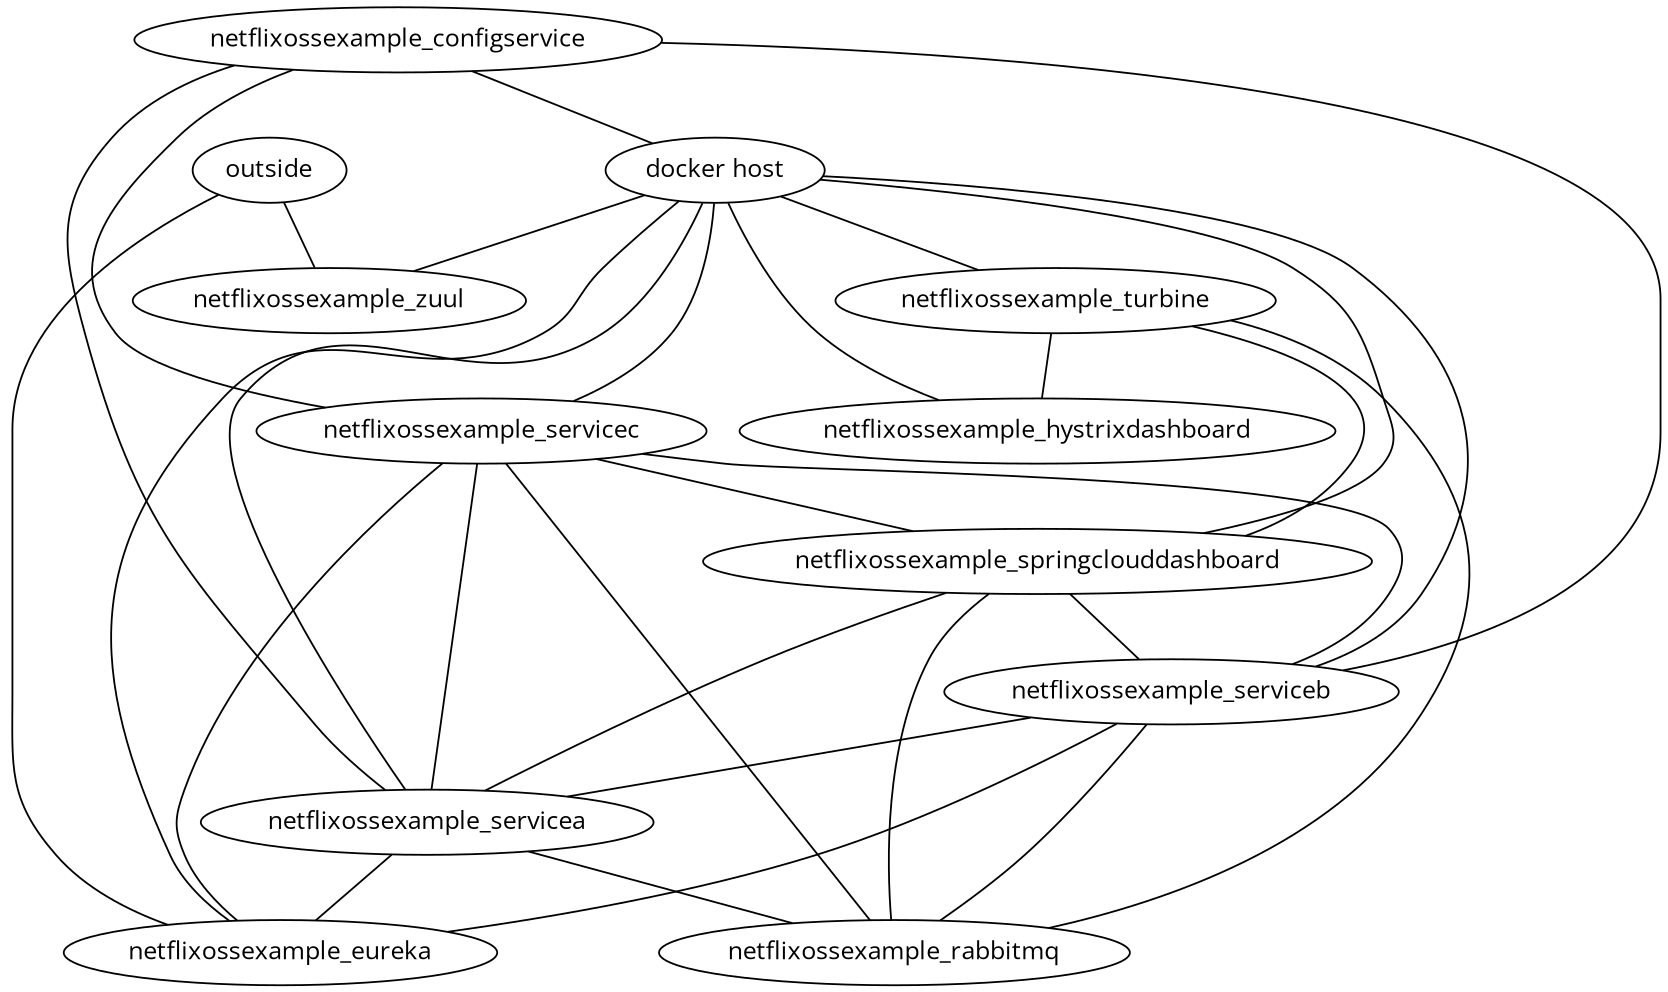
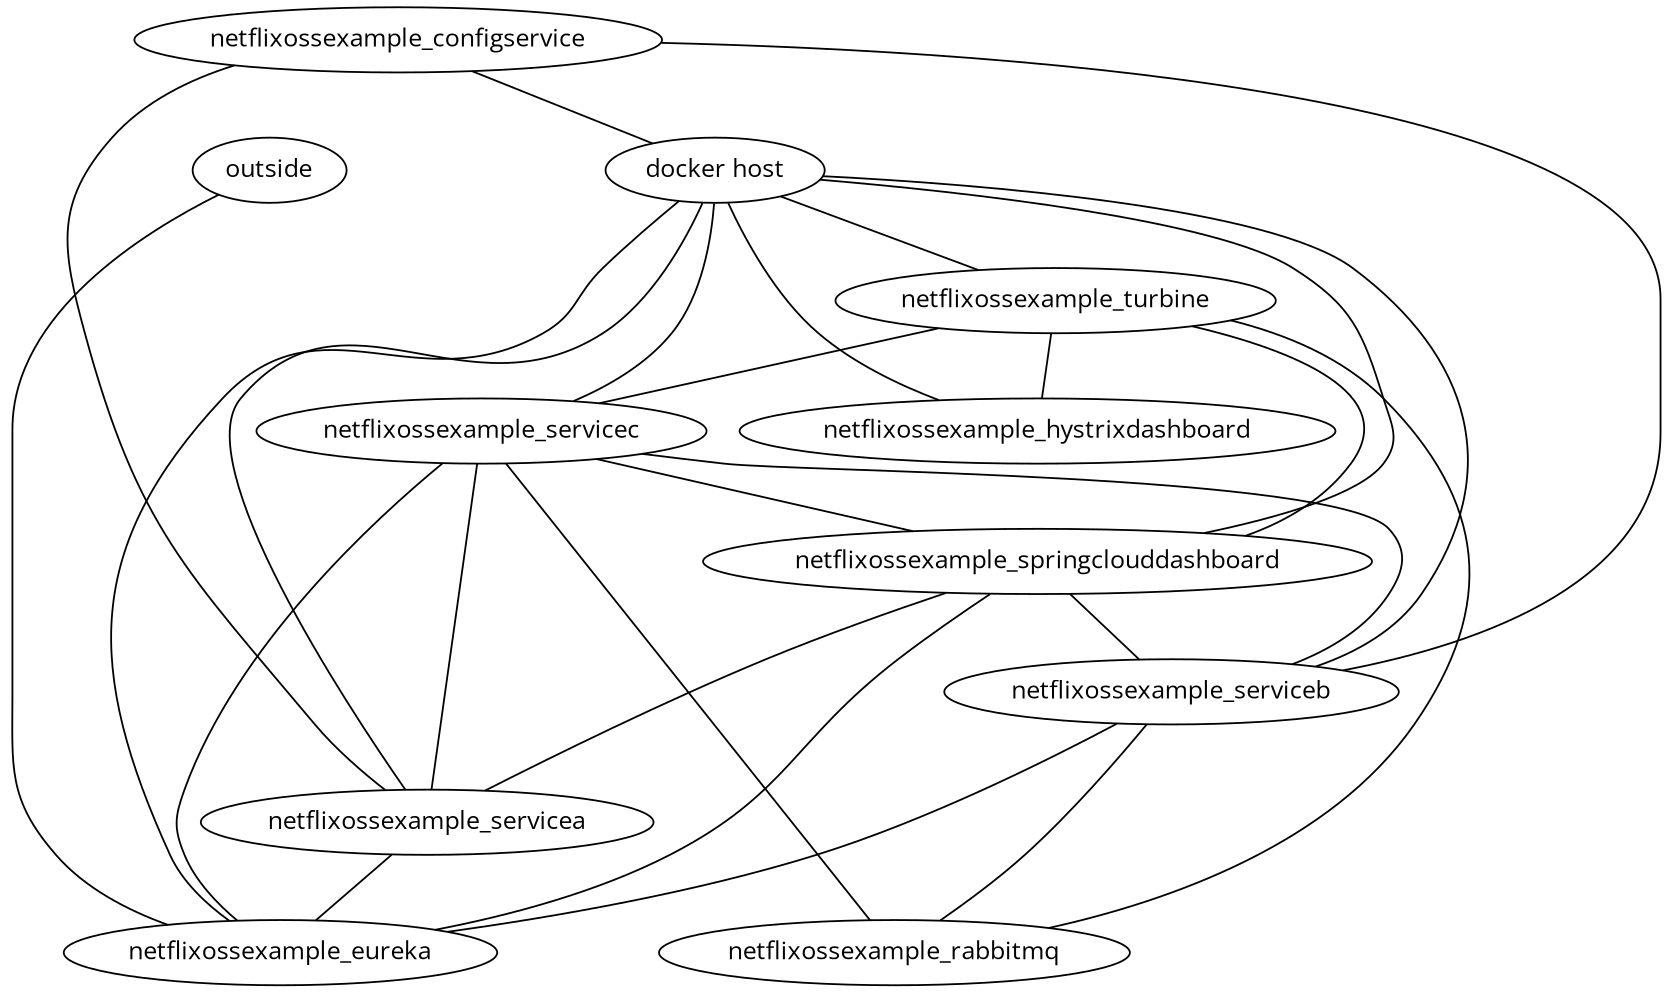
edge "netflixossexample_configservice" -- "netflixossexample_servicec": now "netflixossexample_turbine" -- "netflixossexample_servicec"
node "netflixossexample_zuul": removed
edge "netflixossexample_springclouddashboard" -- "netflixossexample_rabbitmq": now "netflixossexample_springclouddashboard" -- "netflixossexample_eureka"
edge "netflixossexample_serviceb" -- "netflixossexample_servicea": removed
edge "netflixossexample_servicea" -- "netflixossexample_rabbitmq": removed
